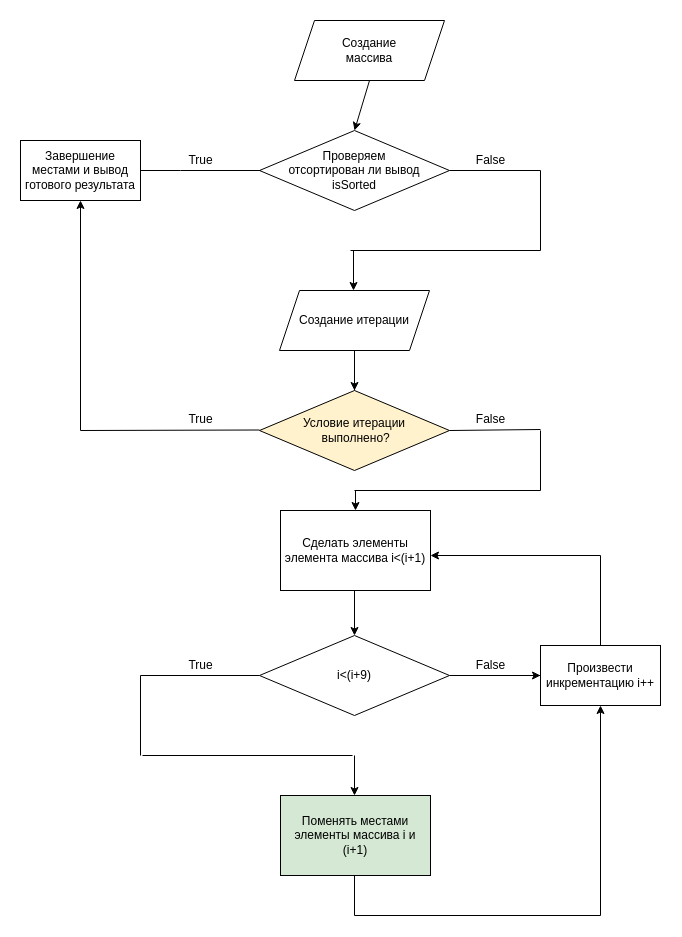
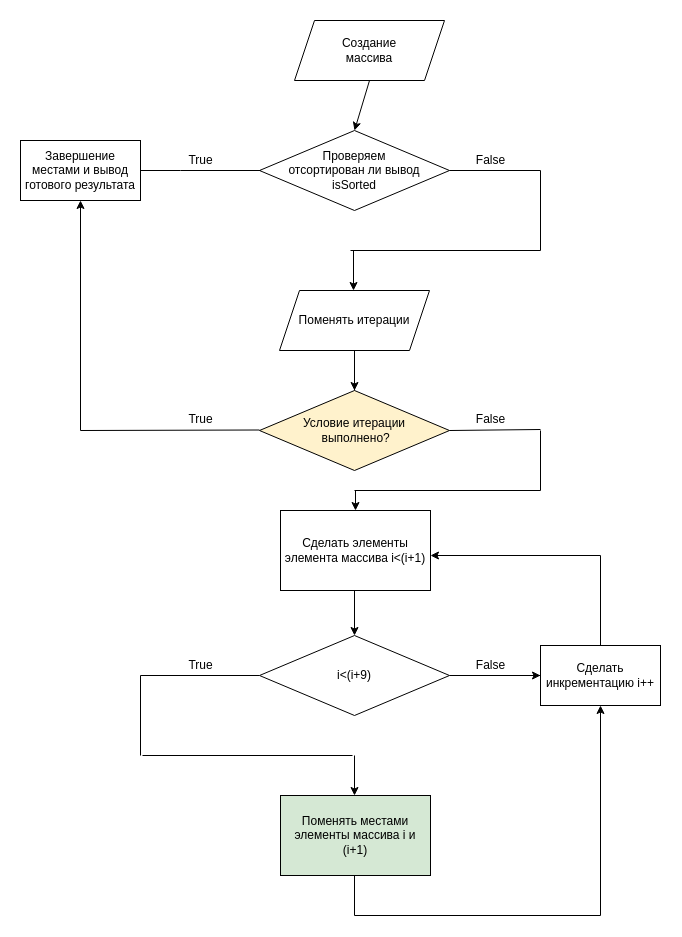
node "Создание итерации": label "Создание итерации" -> "Поменять итерации"
node "Произвести инкрементацию i++": label "Произвести инкрементацию i++" -> "Сделать инкрементацию i++"
